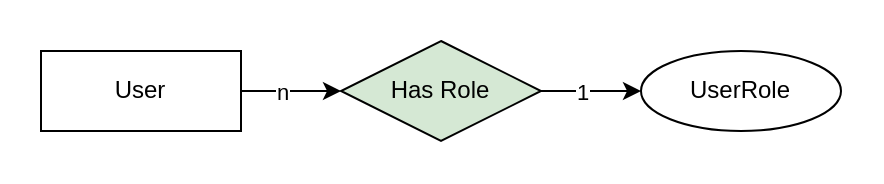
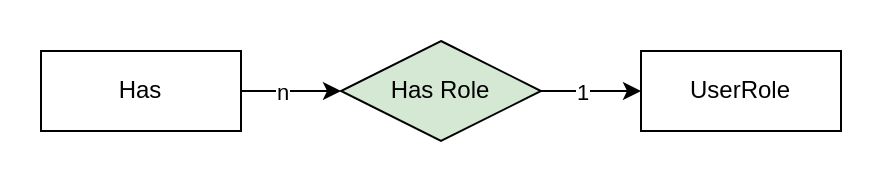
node "User": label "User" -> "Has"
node "UserRole": shape ellipse -> rectangle
